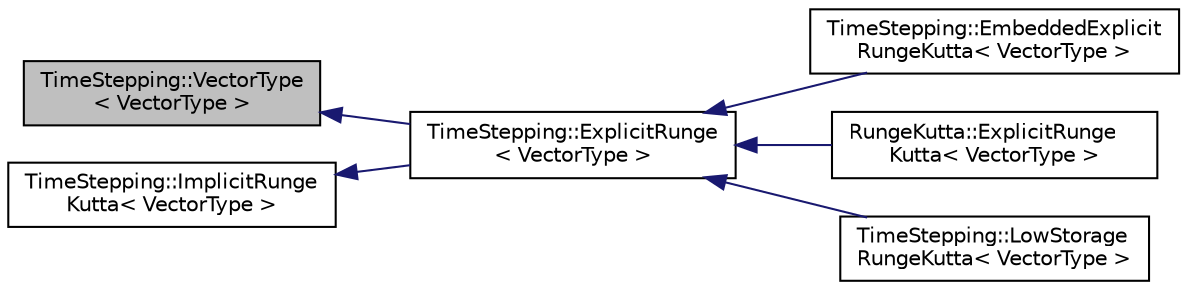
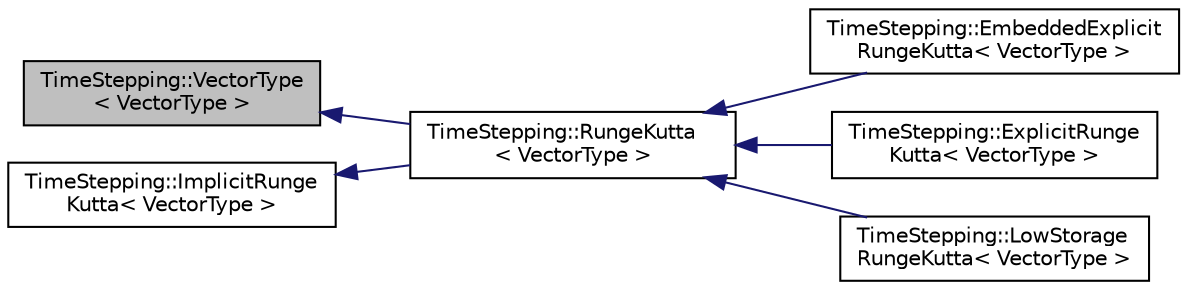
node "TimeStepping::ExplicitRunge < VectorType >": label "TimeStepping::ExplicitRunge < VectorType >" -> "TimeStepping::RungeKutta < VectorType >"
node "RungeKutta::ExplicitRunge Kutta< VectorType >": label "RungeKutta::ExplicitRunge Kutta< VectorType >" -> "TimeStepping::ExplicitRunge Kutta< VectorType >"
